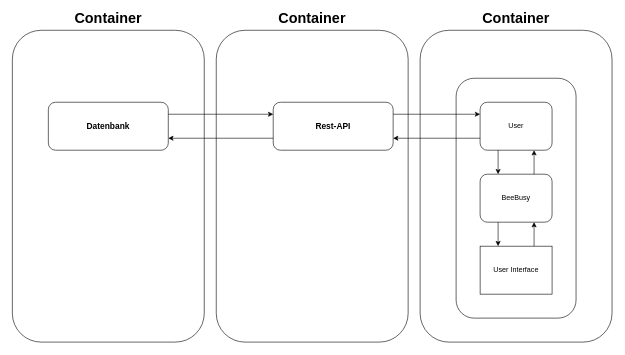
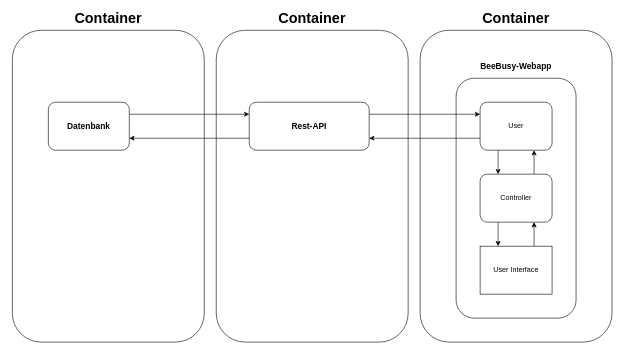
node "BeeBusy-Webapp": added
node "Datenbank": size 120x48 -> 81x48
node "Rest-API": moved (333, 126) -> (309, 126)
node "BeeBusy": label "BeeBusy" -> "Controller"
